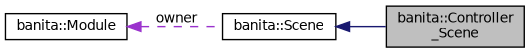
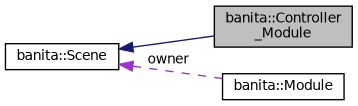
edge "banita::Scene" -> "banita::Module": reversed
node "banita::Controller _Scene": label "banita::Controller _Scene" -> "banita::Controller _Module"
